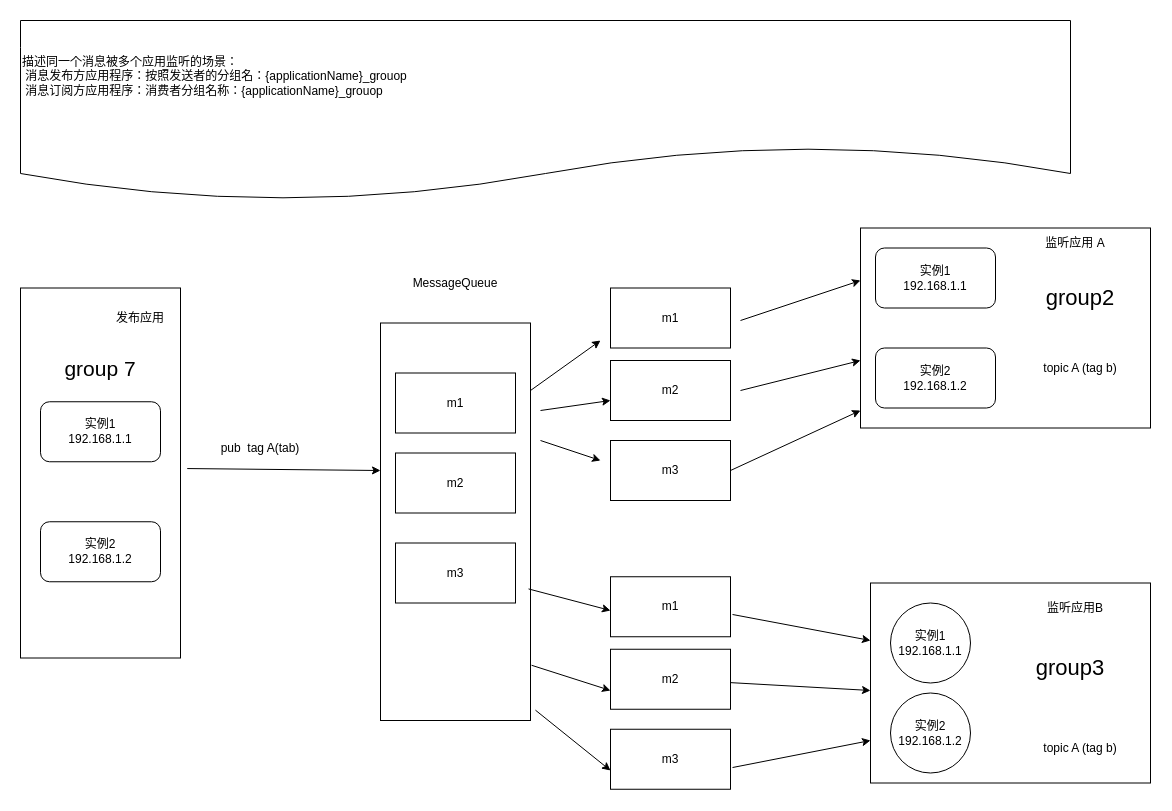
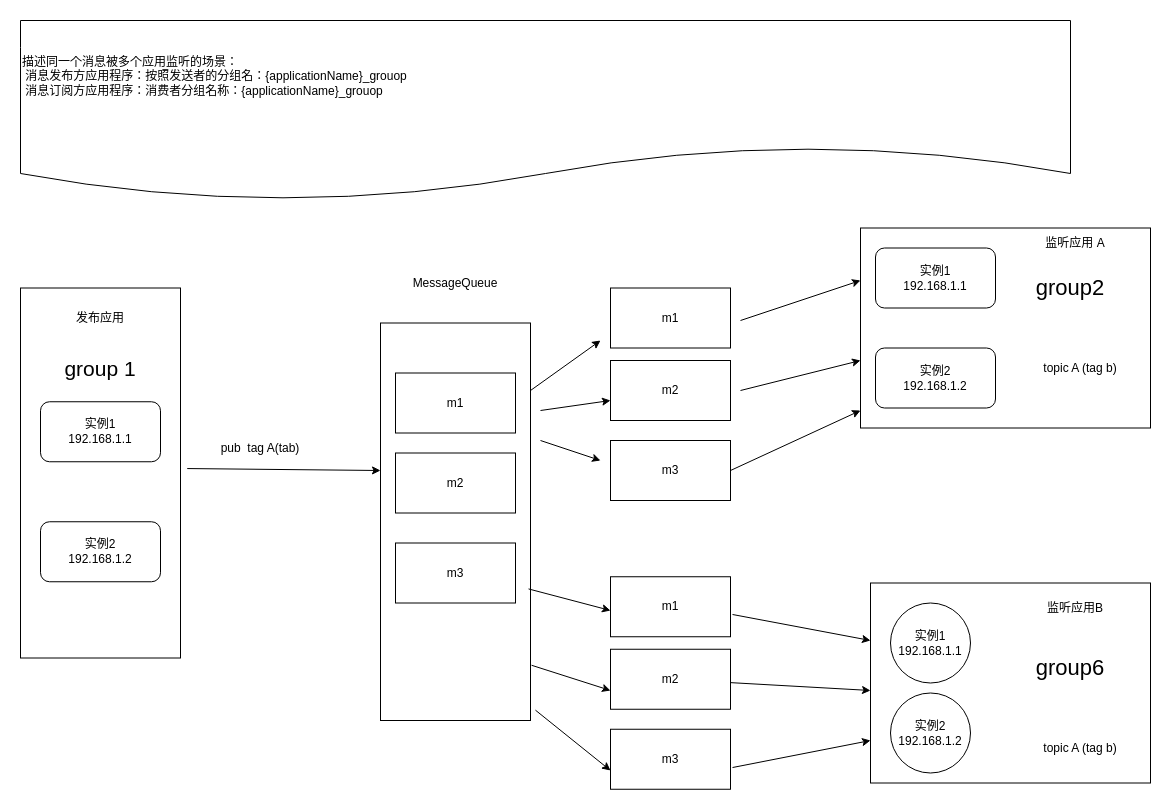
node "group2": moved (1081, 298) -> (1071, 288)
node "发布应用": moved (141, 318) -> (101, 318)
node "group 7": label "group 7" -> "group 1"
node "group3": label "group3" -> "group6"
